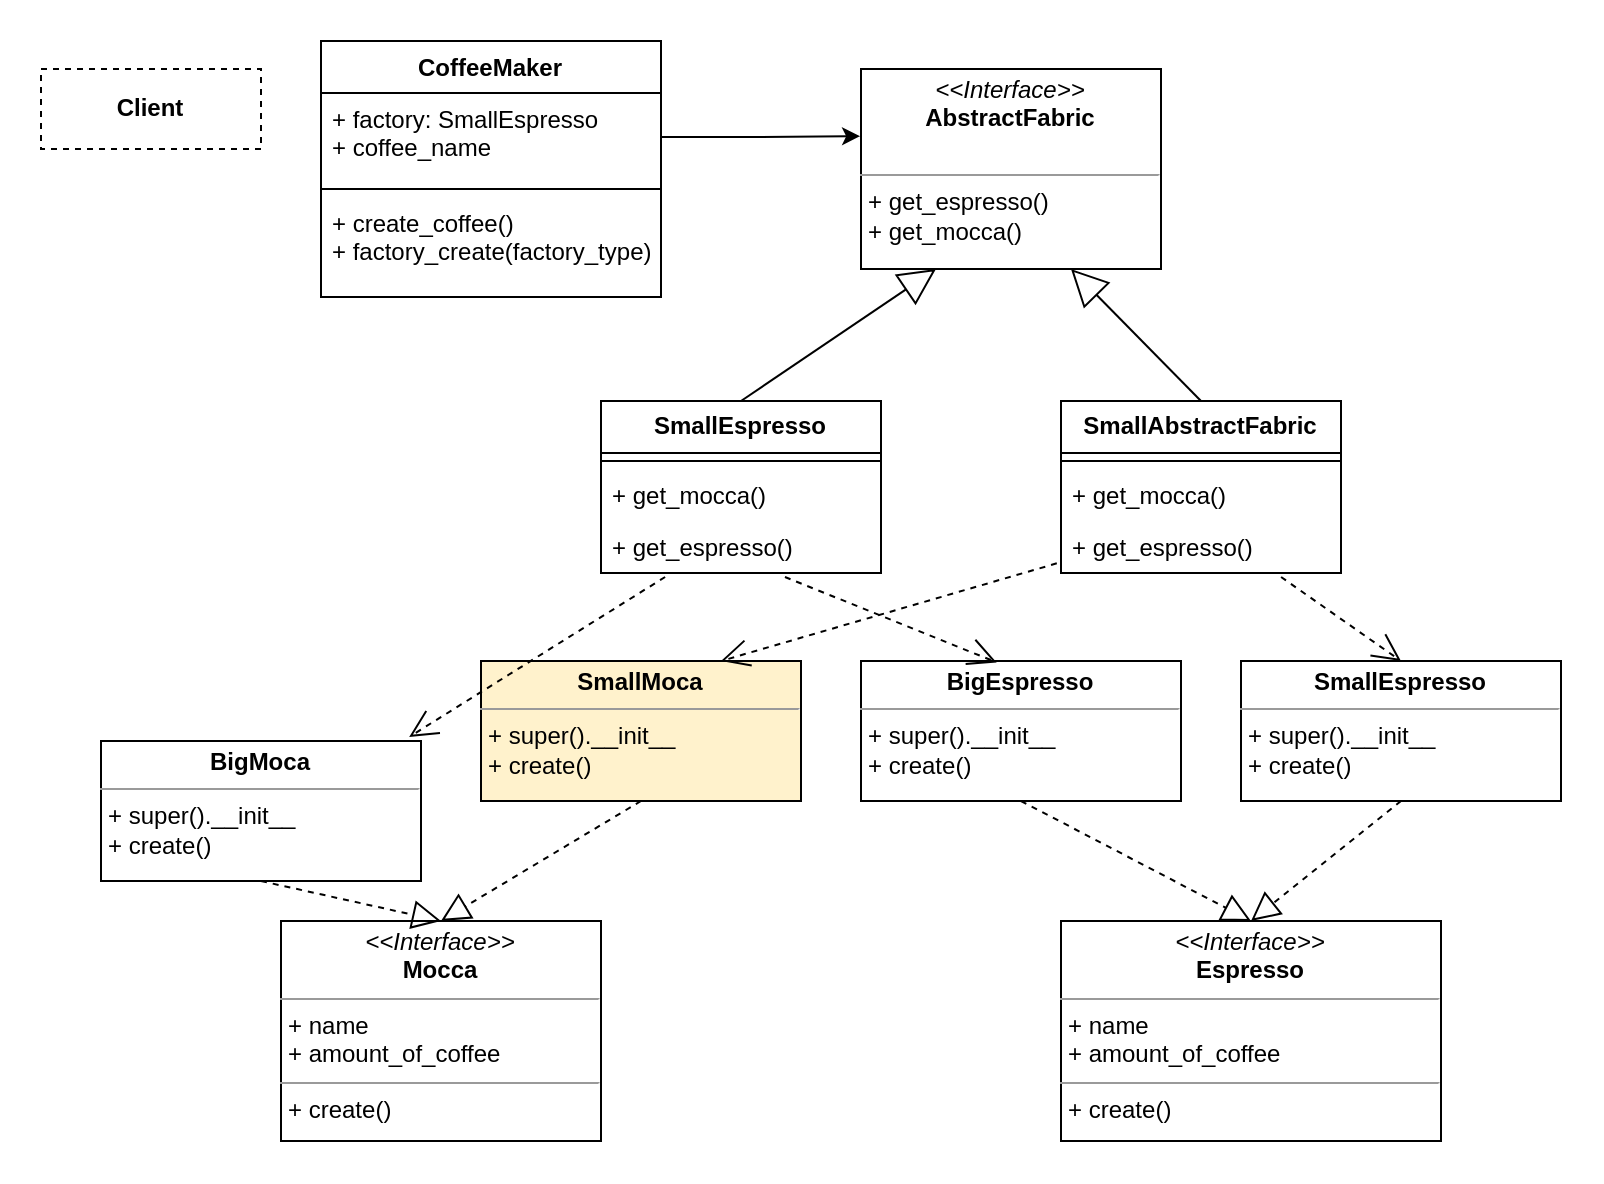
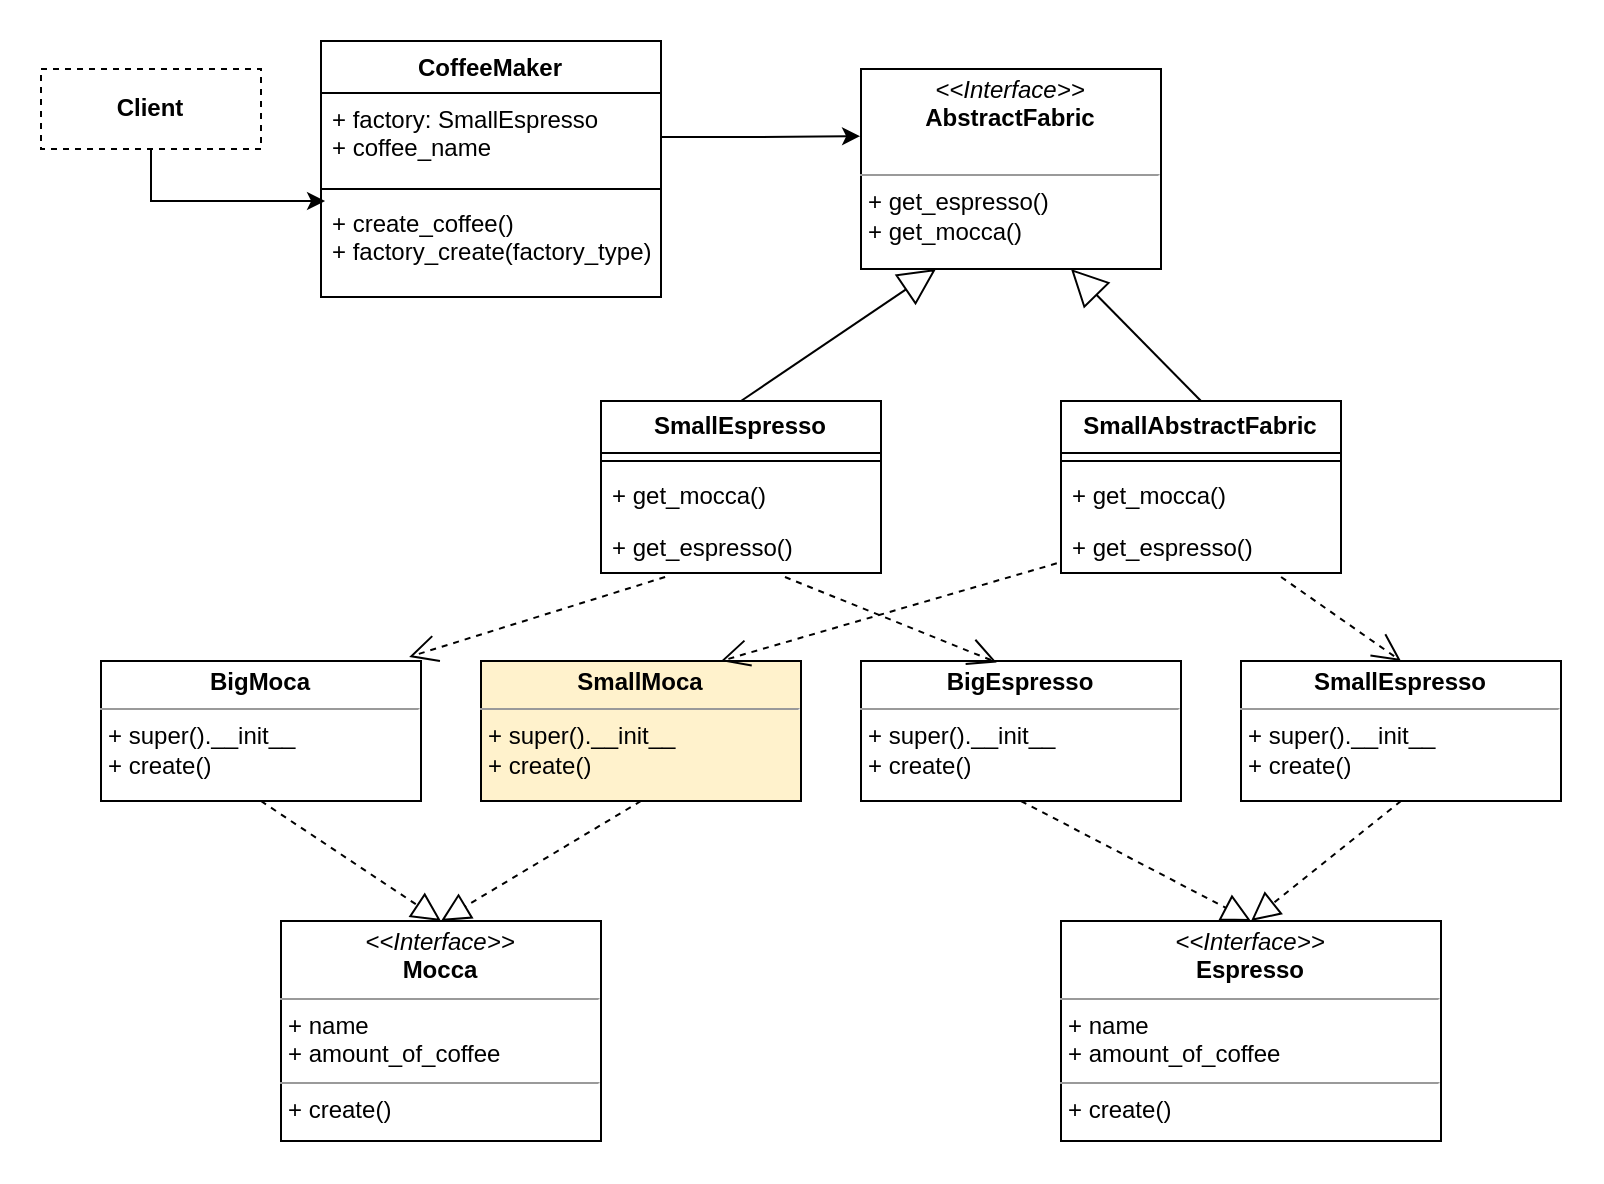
edge "Client" -> "+ create_coffee() + factory_create(factory_type)": added
node "BigMoca + super().__init__ + create()": moved (261, 811) -> (261, 731)
